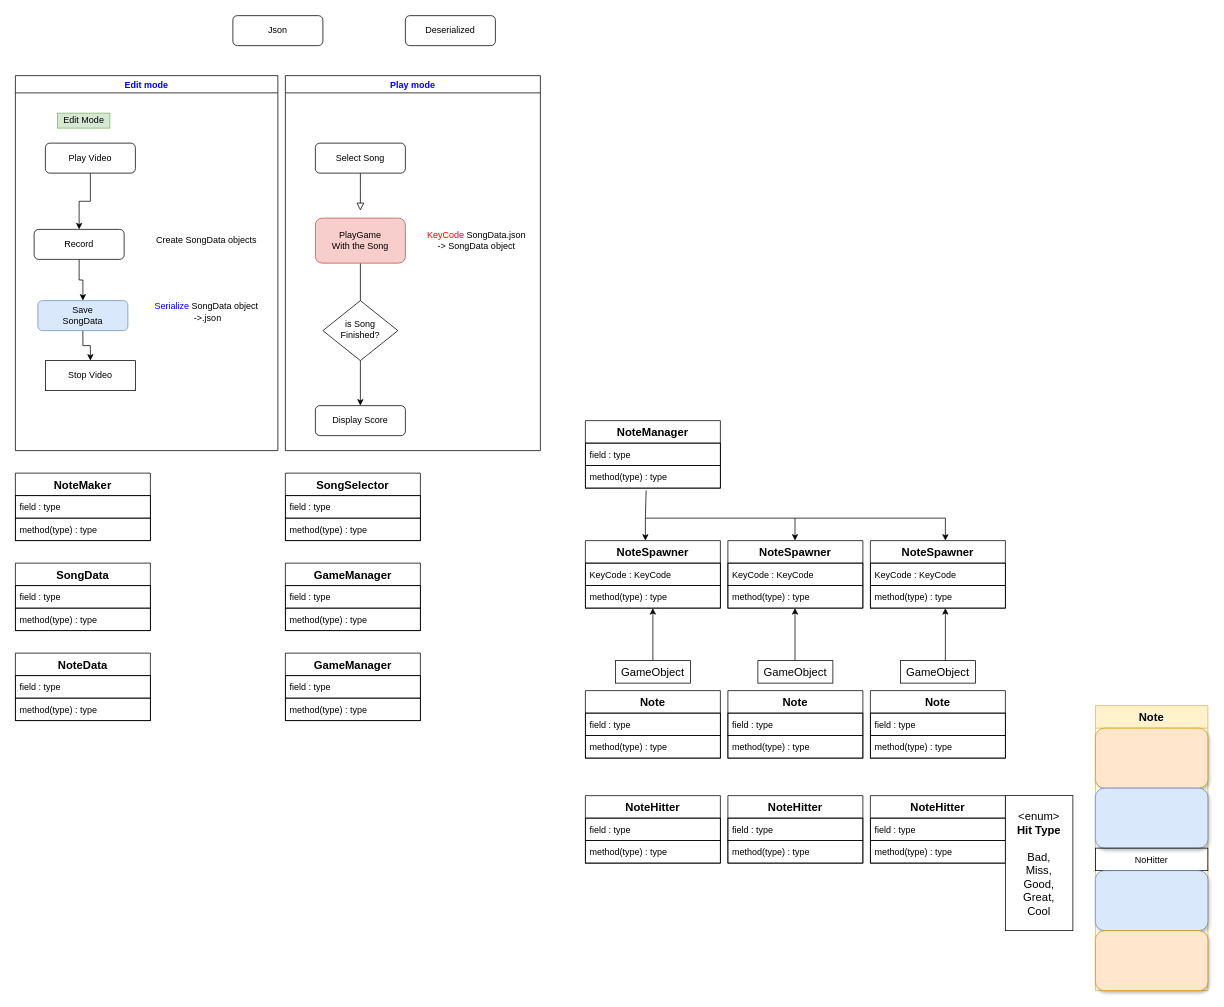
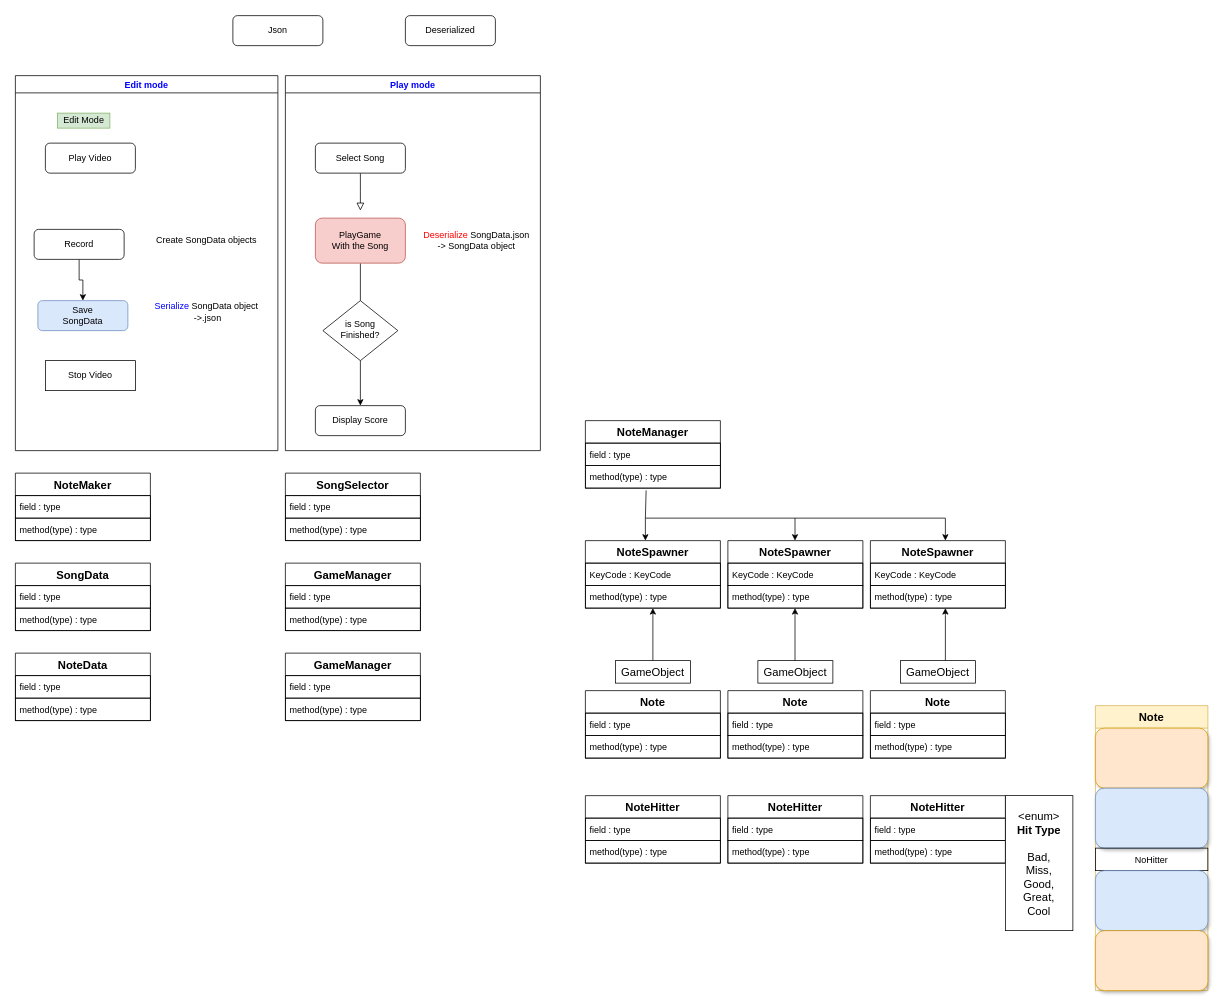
edge "Play Video" -> "Record": removed
node "KeyCode SongData.json -> SongData object": label "KeyCode SongData.json -> SongData object" -> "Deserialize SongData.json -> SongData object"
edge "Save SongData" -> "Stop Video": removed
